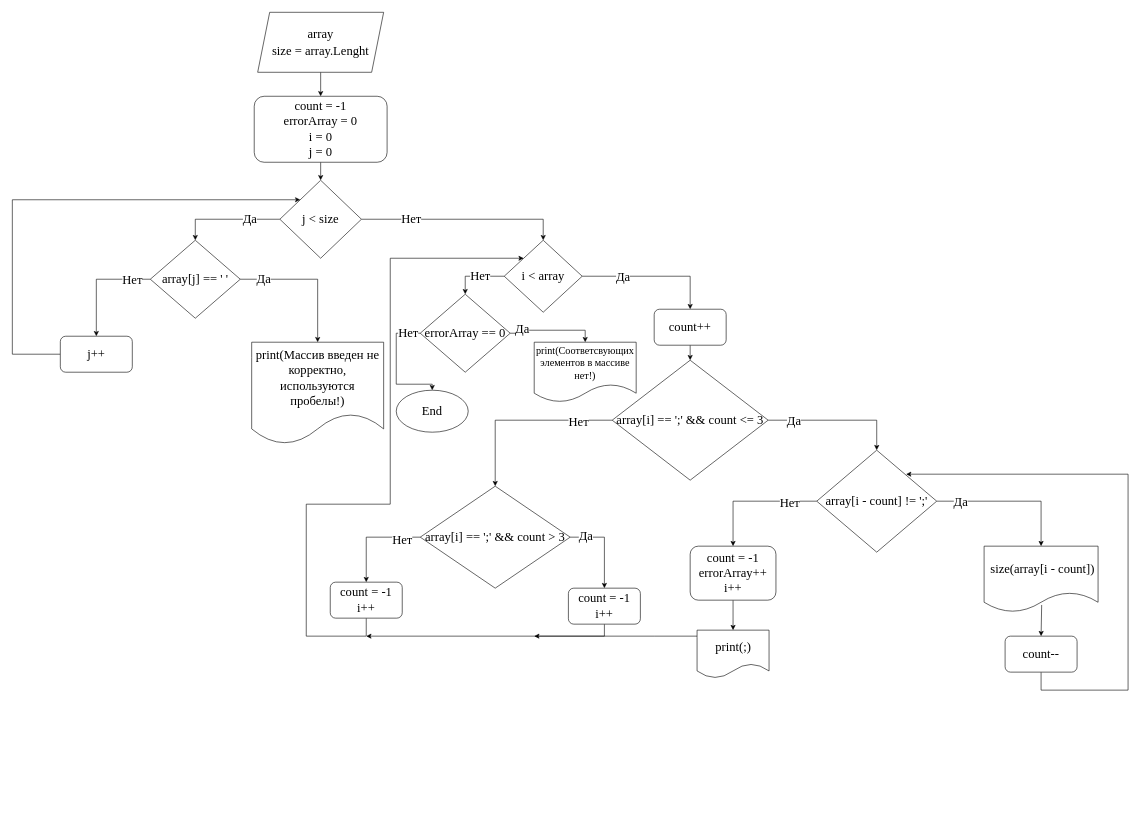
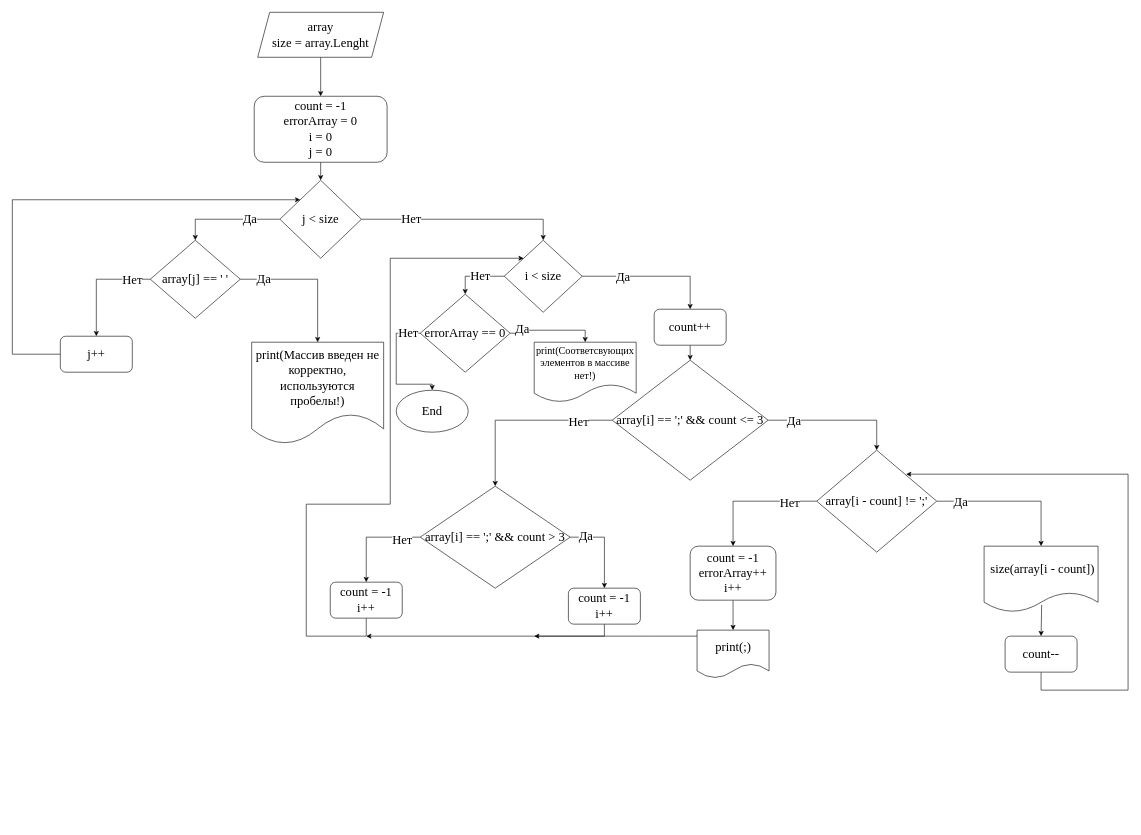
node "array size = array.Lenght": size 126x60 -> 126x45
node "i < array": label "i < array" -> "i < size"
